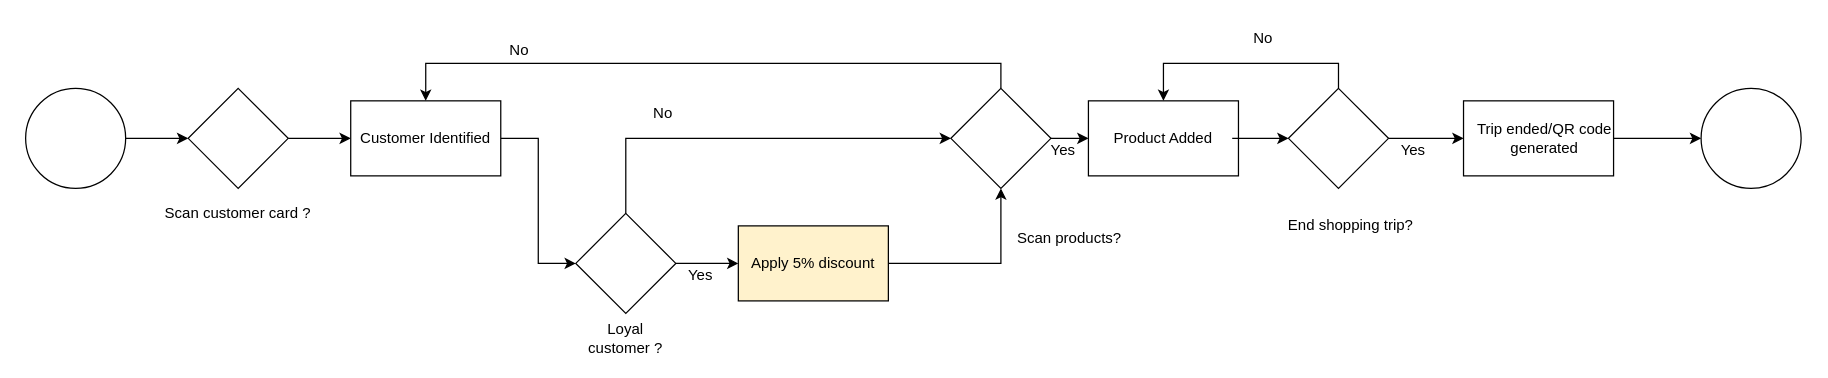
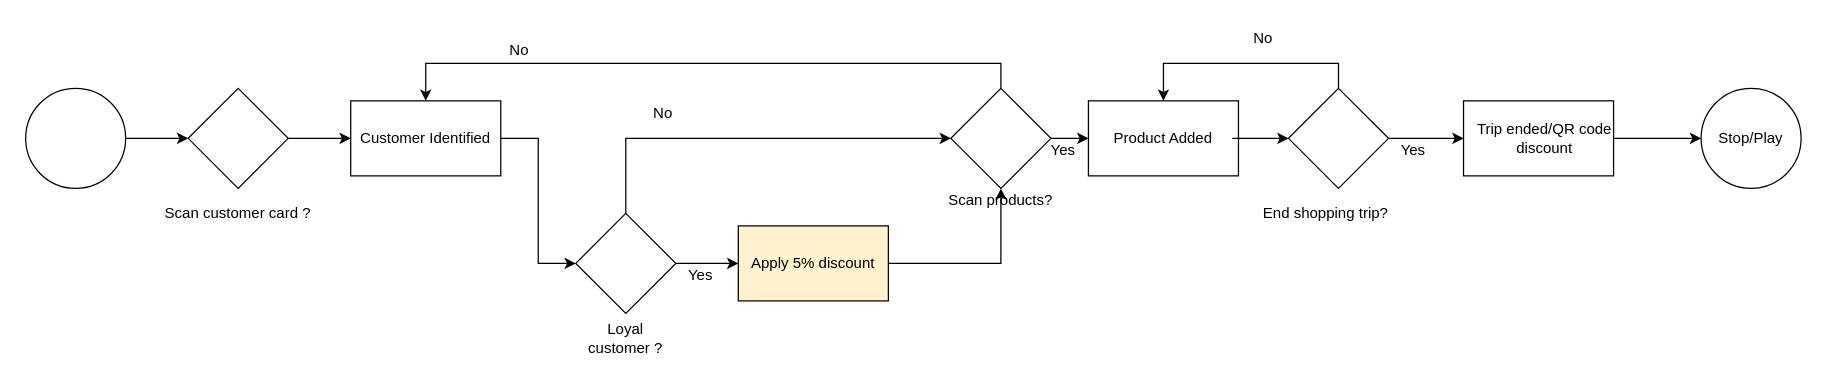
node "Trip ended/QR code generated": label "Trip ended/QR code generated" -> "Trip ended/QR code discount"
node "Stop/Play": added
node "End shopping trip?": moved (1351, 226) -> (1326, 213)
node "Scan products?": moved (1069, 238) -> (1001, 201)
